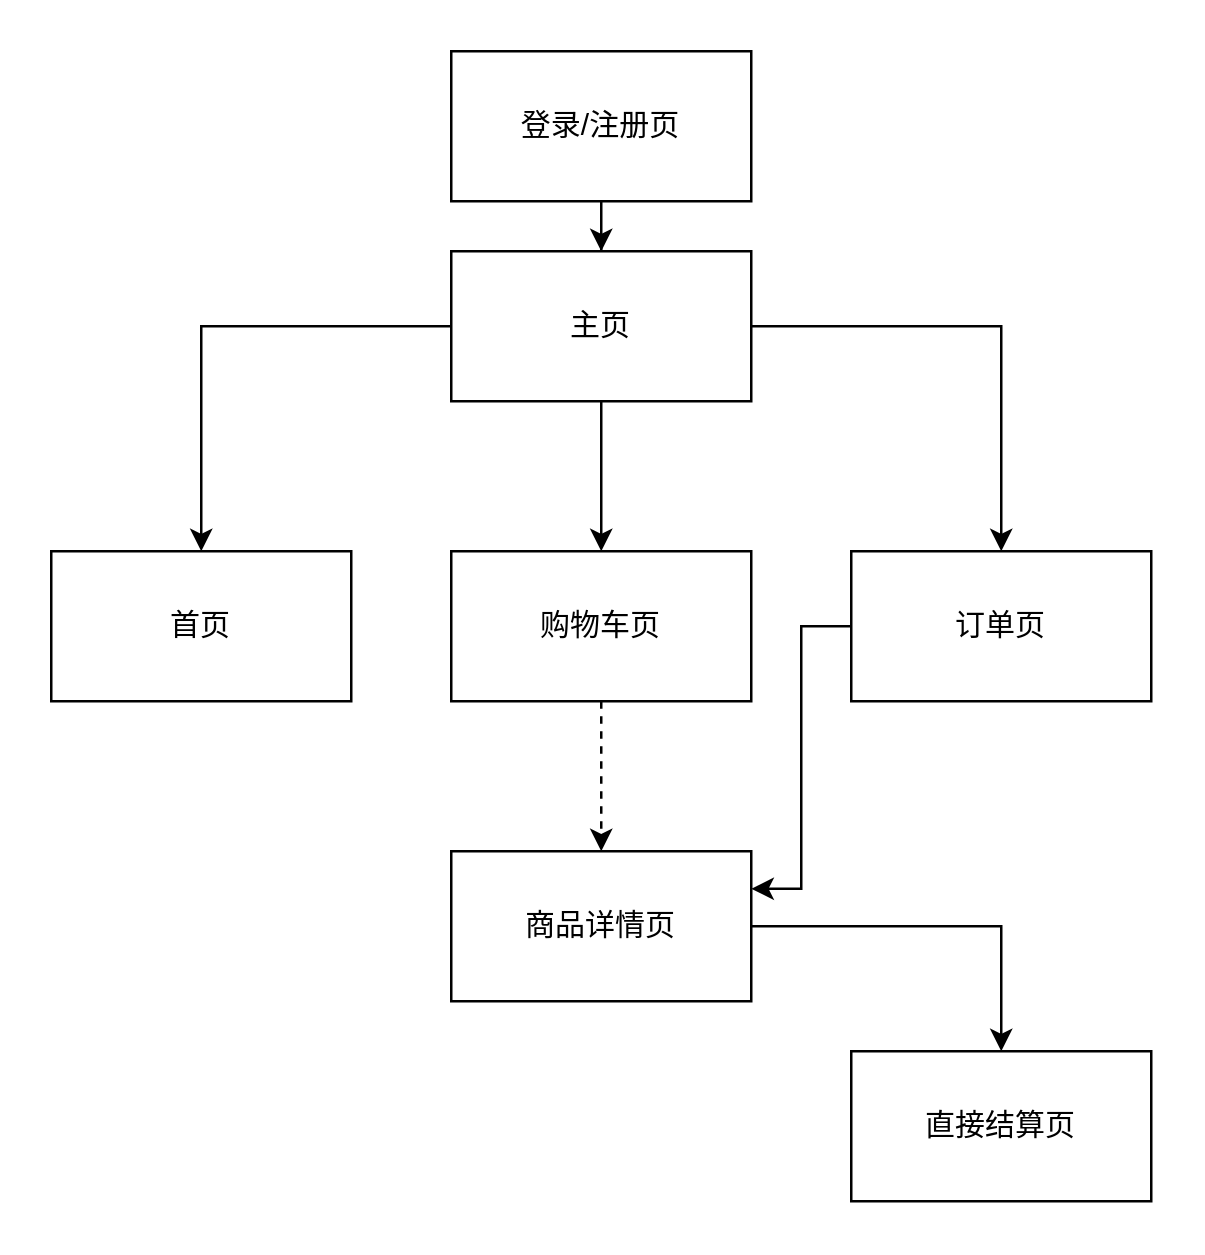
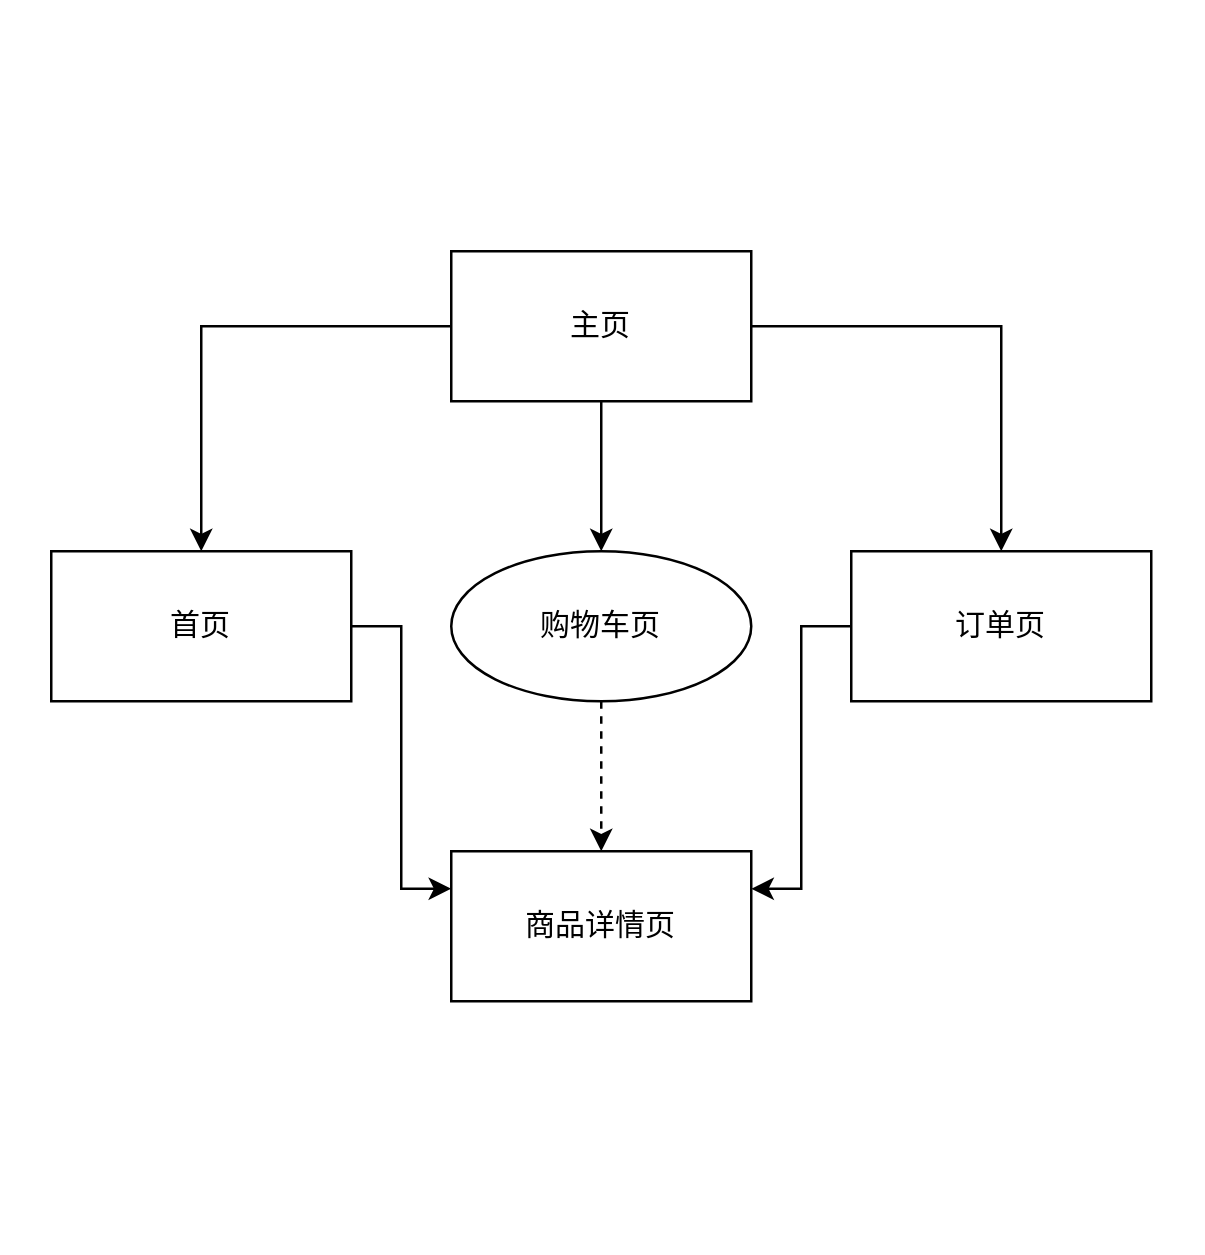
node "登录/注册页": removed
edge "登录/注册页" -> "主页": removed
node "购物车页": shape rectangle -> ellipse
edge "首页" -> "商品详情页": added
edge "商品详情页" -> "直接结算页": removed
node "直接结算页": removed
